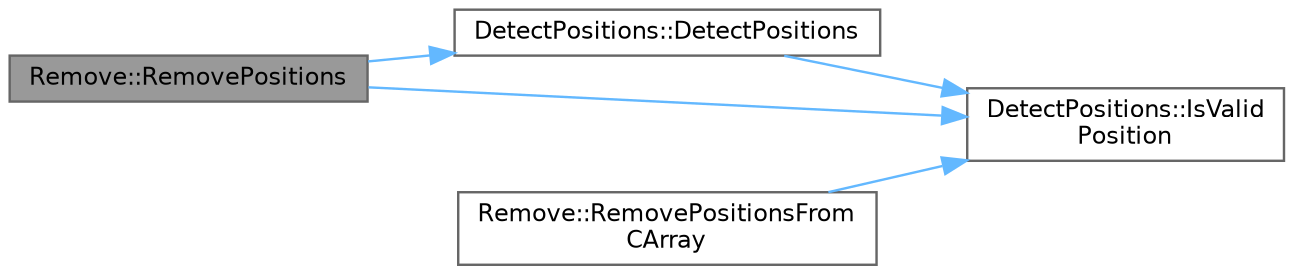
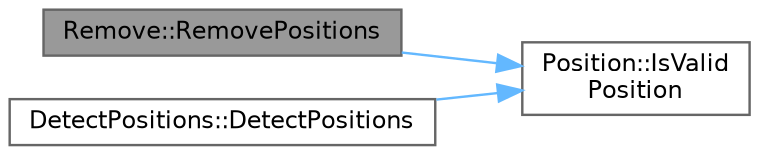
edge "Remove::RemovePositions" -> "DetectPositions::DetectPositions": removed
node "DetectPositions::IsValid Position": label "DetectPositions::IsValid Position" -> "Position::IsValid Position"
node "Remove::RemovePositionsFrom CArray": removed
